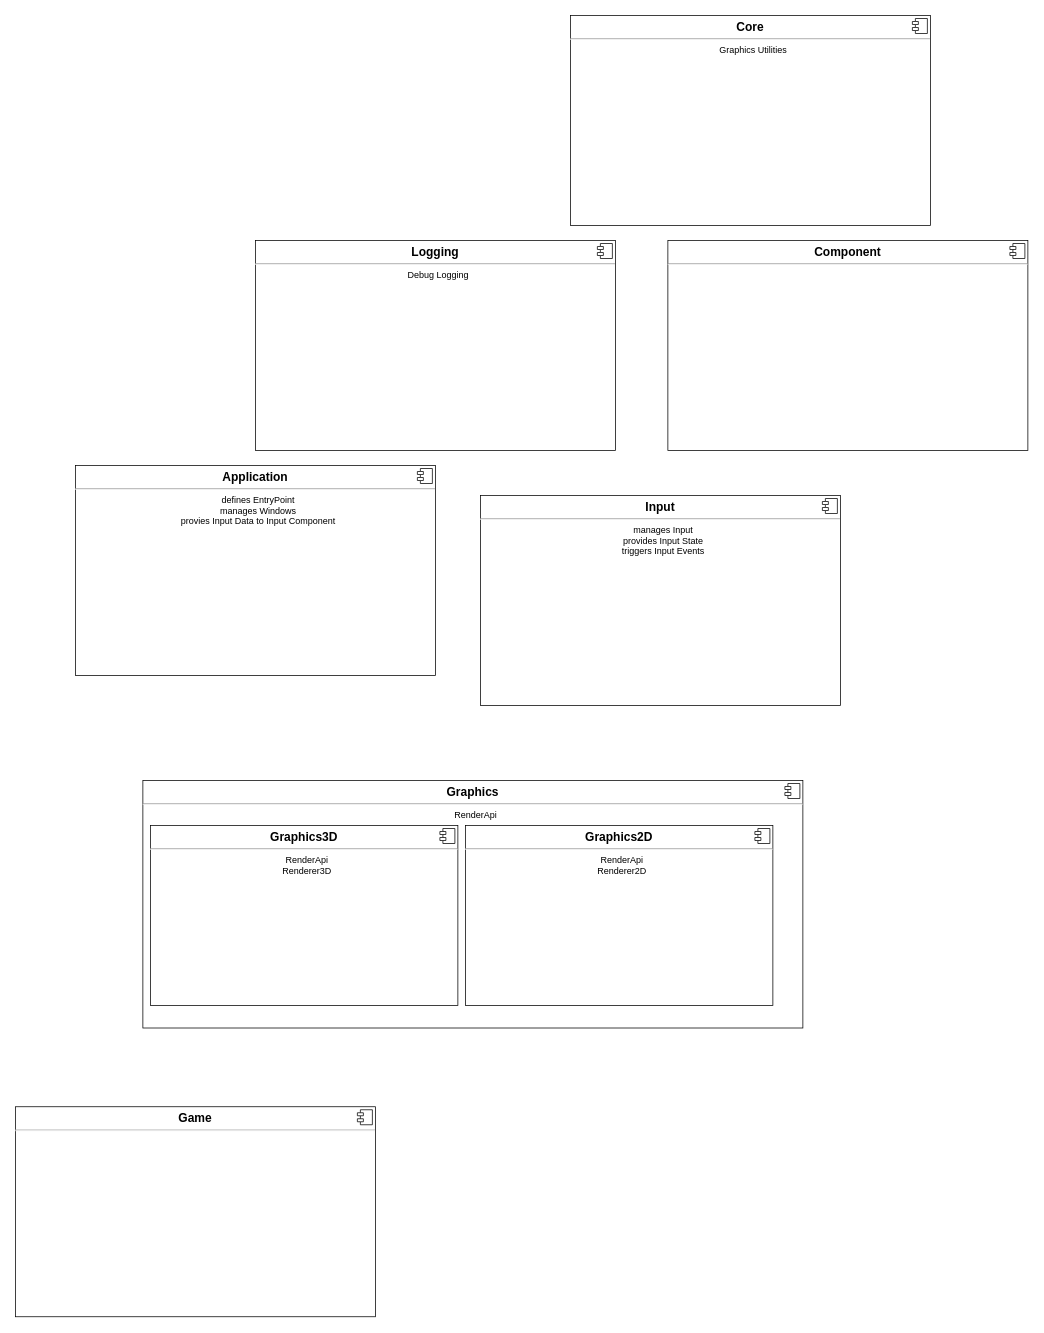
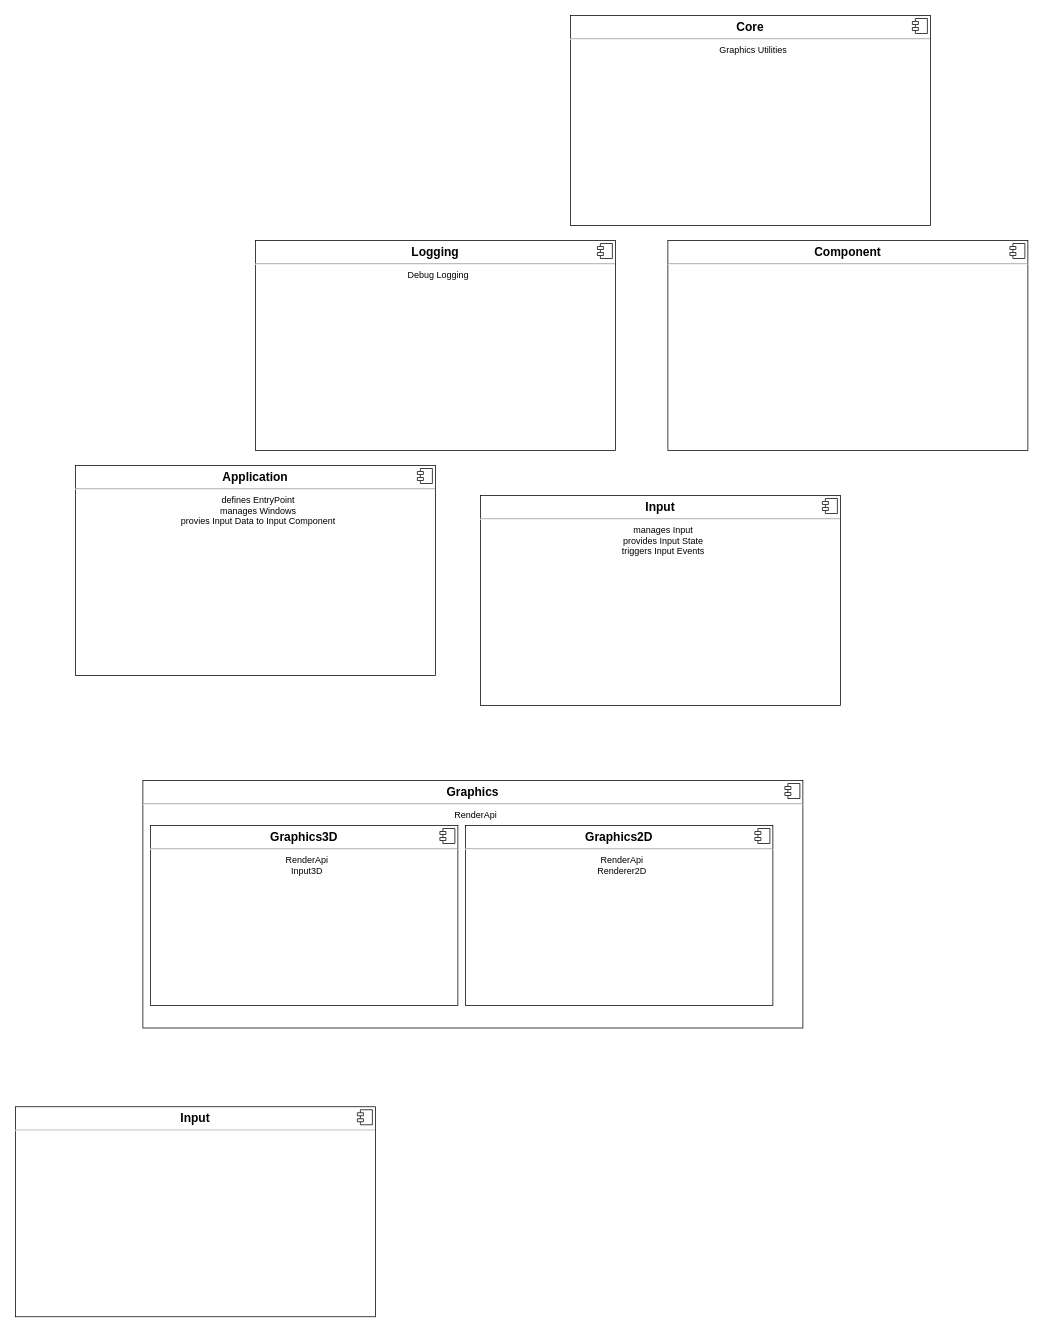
node "Graphics3D RenderApi Renderer3D": label "Graphics3D RenderApi Renderer3D" -> "Graphics3D RenderApi Input3D"
node "Game": label "Game" -> "Input"
